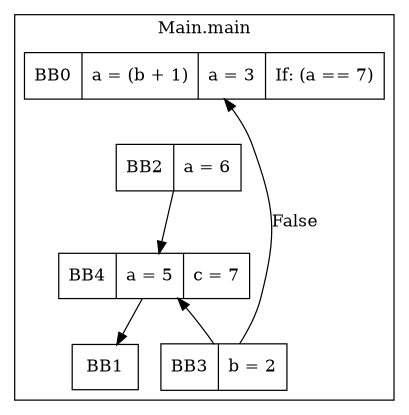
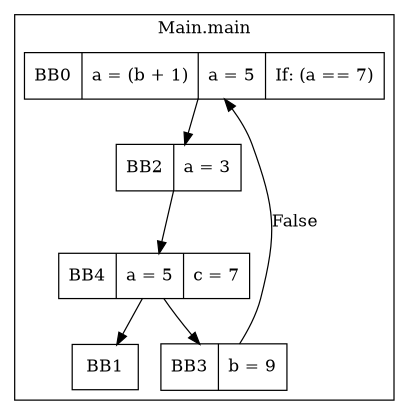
node "BB0": text "a = 3" -> "a = 5"
edge "BB0" -> "BB2": added
node "BB2": text "a = 6" -> "a = 3"
edge "BB3" -> "BB4": reversed
node "BB3": text "b = 2" -> "b = 9"
